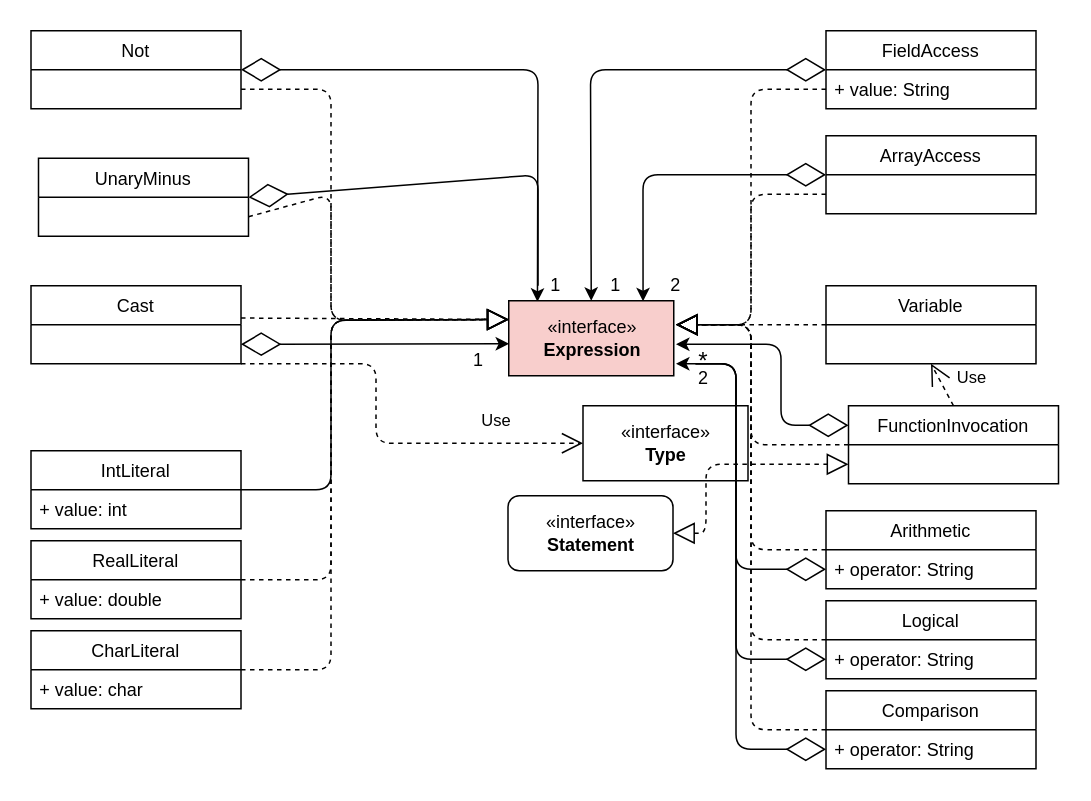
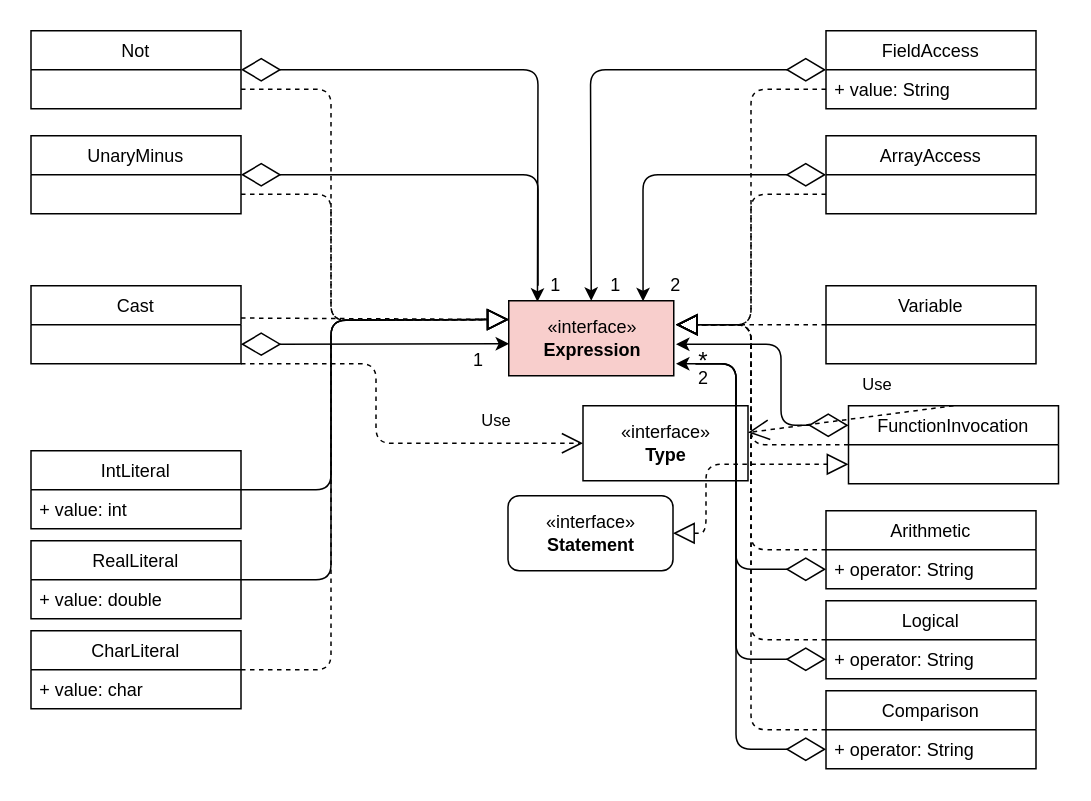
node "UnaryMinus": moved (143, 197) -> (136, 175)
edge "FunctionInvocation" -> "Variable": now "FunctionInvocation" -> "«interface» Type"
edge "RealLiteral" -> "«interface» Expression": style dashed -> solid
